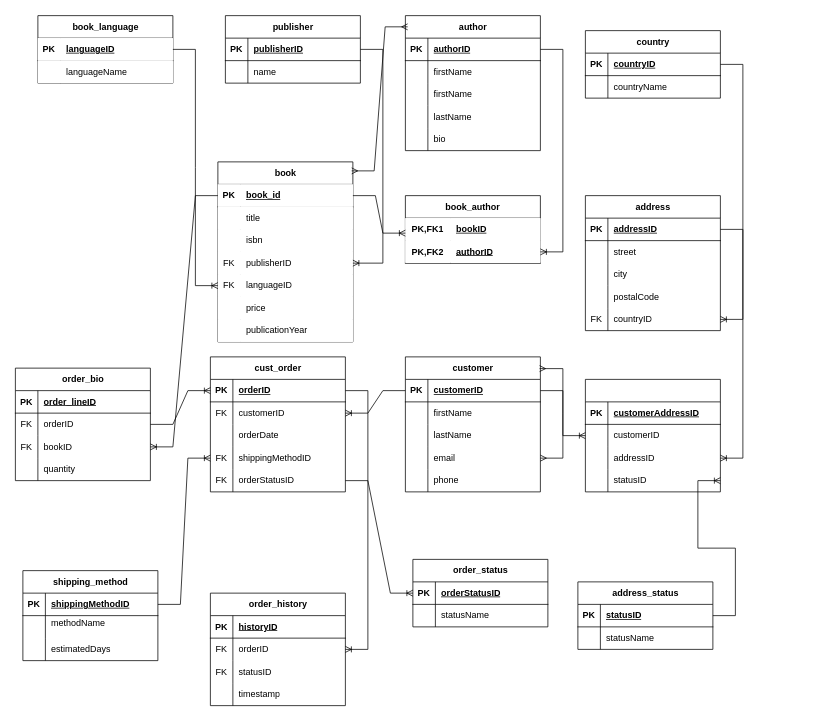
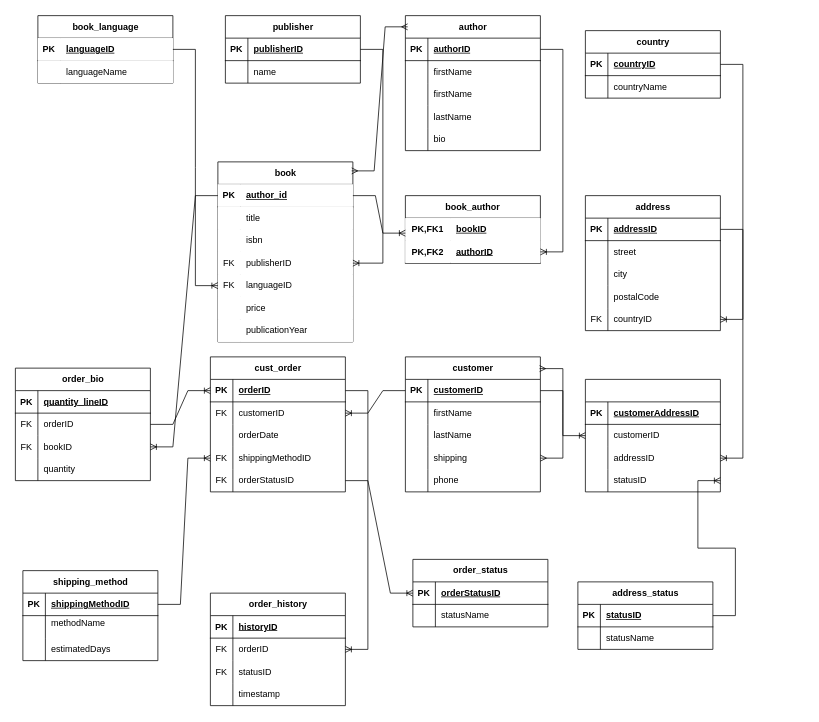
node "book_id": label "book_id" -> "author_id"
node "order_lineID": label "order_lineID" -> "quantity_lineID"
node "email": label "email" -> "shipping"
